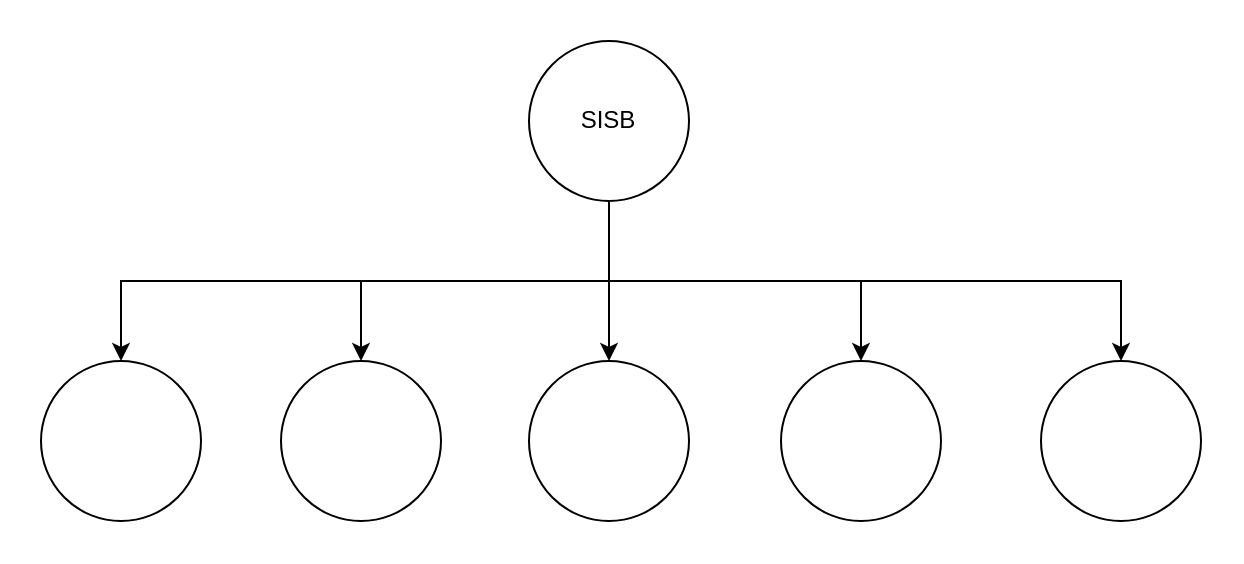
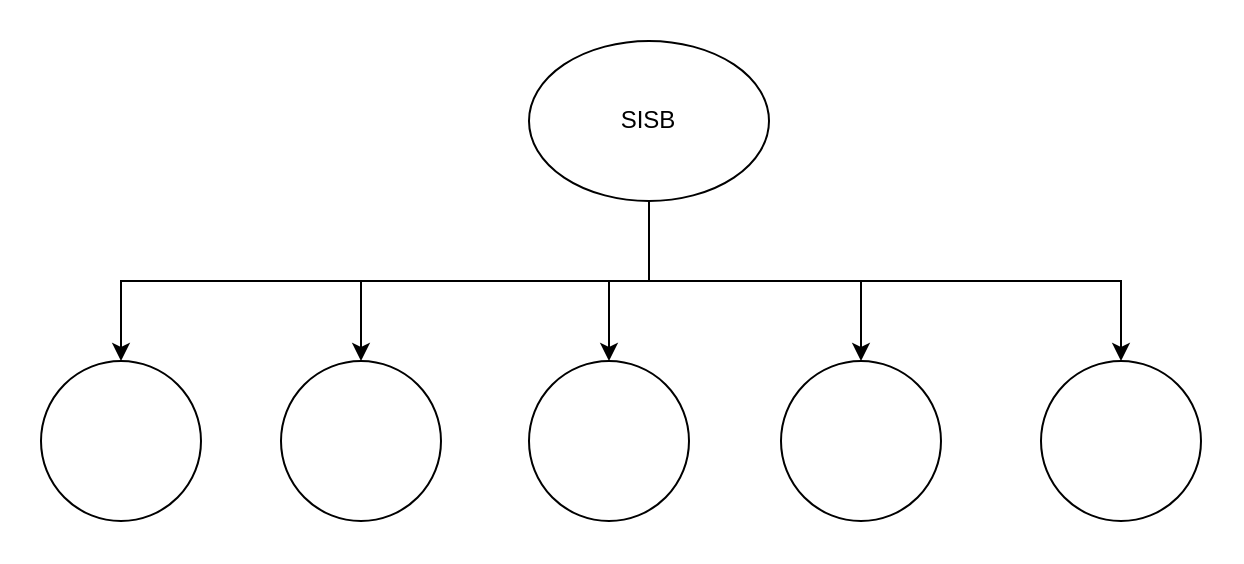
node "SISB": size 160x160 -> 240x160
